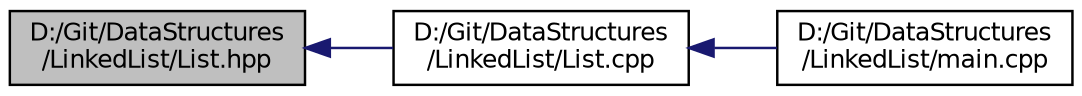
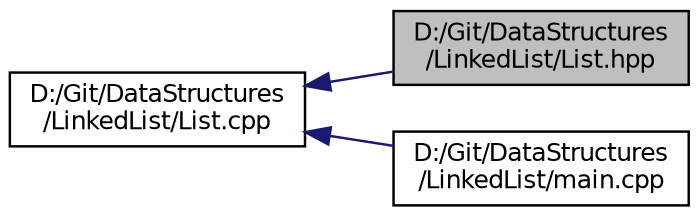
edge "D:/Git/DataStructures /LinkedList/List.cpp" -> "D:/Git/DataStructures /LinkedList/List.hpp": reversed
